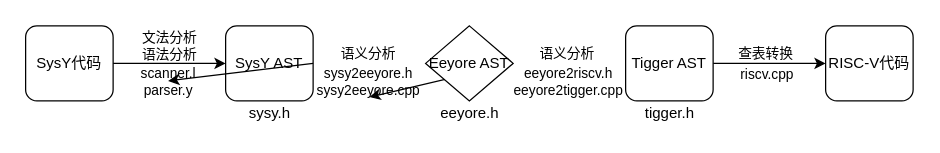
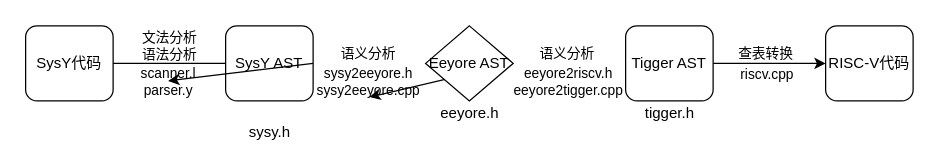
edge "SysY代码" -> "SysY AST": arrowhead classic -> none
node "sysy.h": moved (269, 113) -> (269, 132)
